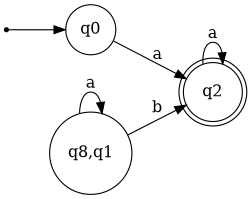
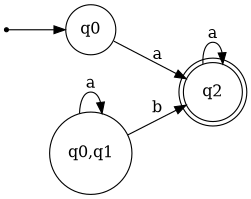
node "q8,q1": label "q8,q1" -> "q0,q1"
